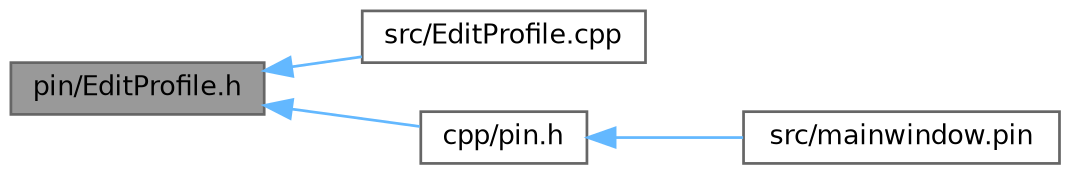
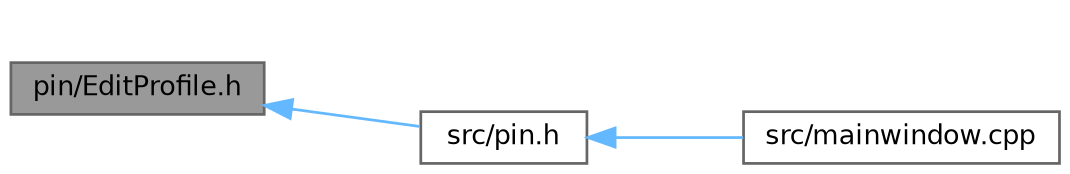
node "src/EditProfile.cpp": removed
node "cpp/pin.h": label "cpp/pin.h" -> "src/pin.h"
node "src/mainwindow.pin": label "src/mainwindow.pin" -> "src/mainwindow.cpp"
